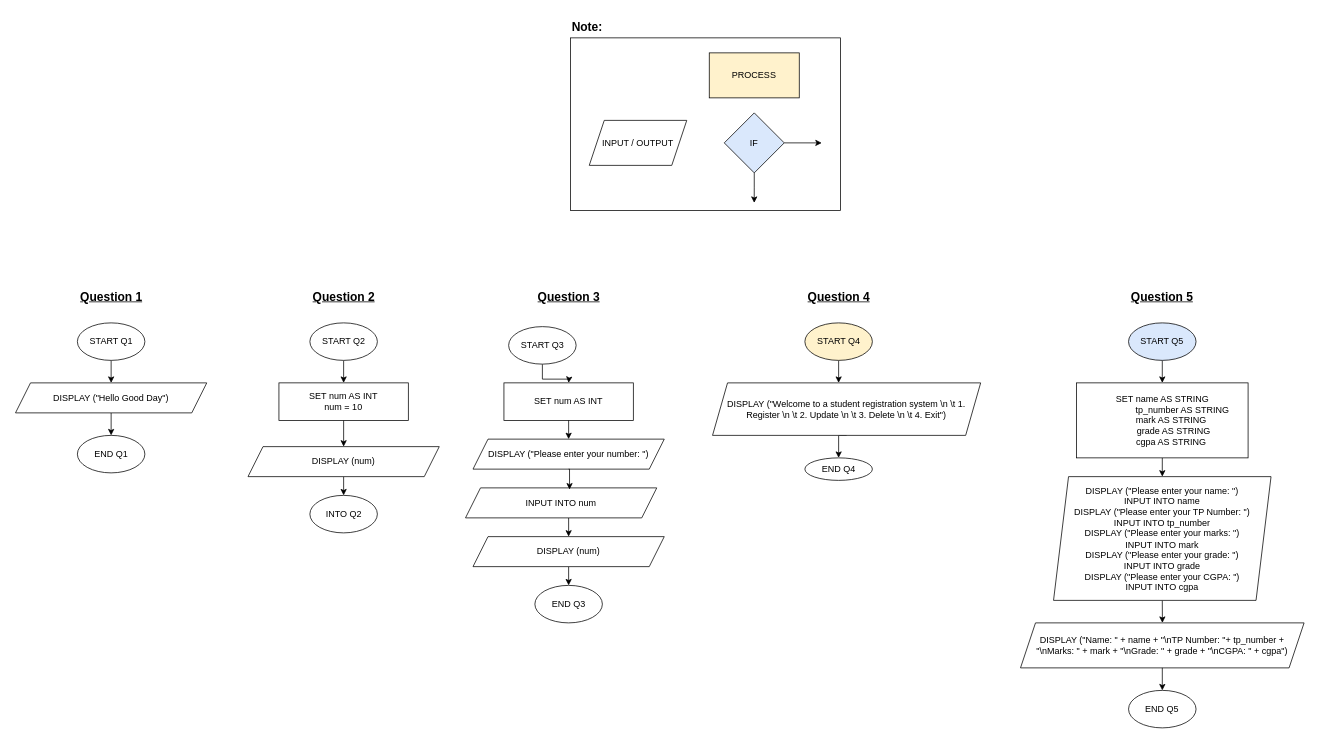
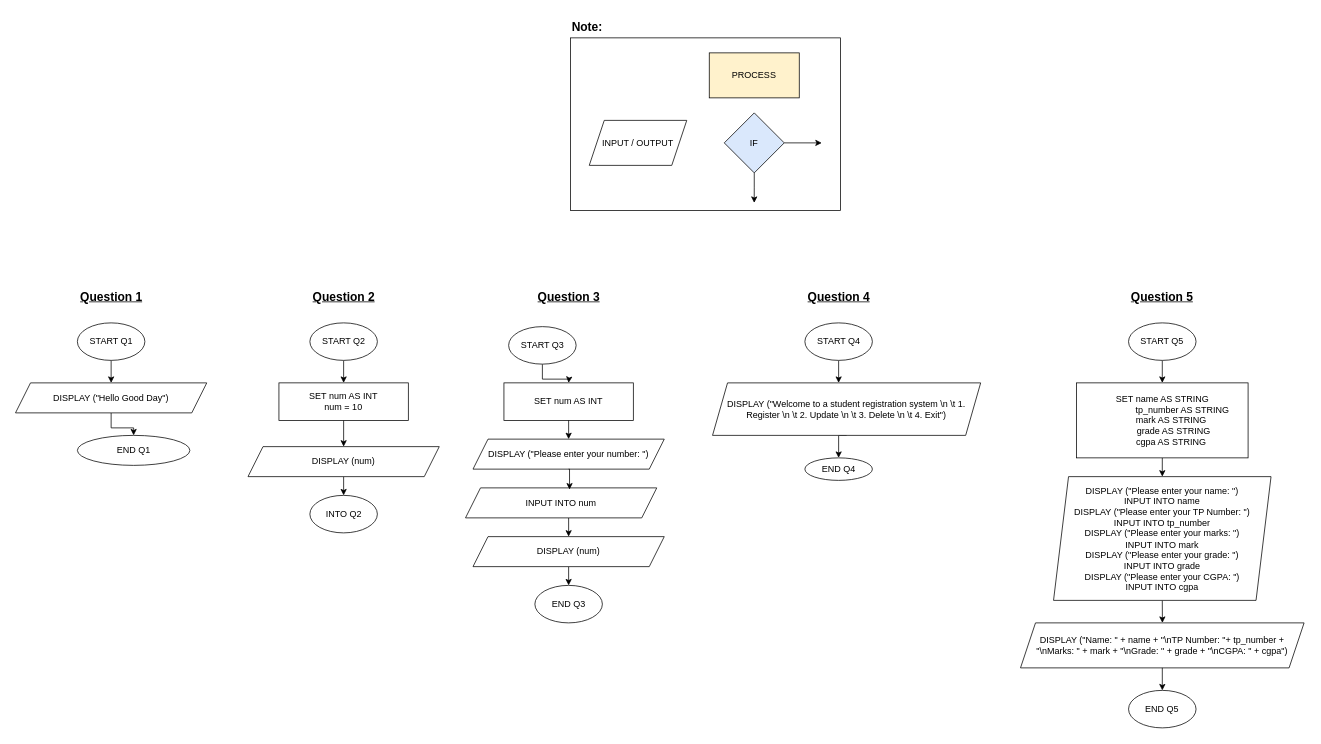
node "START Q4": fillcolor #fff2cc -> #ffffff
node "START Q5": fillcolor #dae8fc -> #ffffff
node "END Q1": size 68x38 -> 113x30
